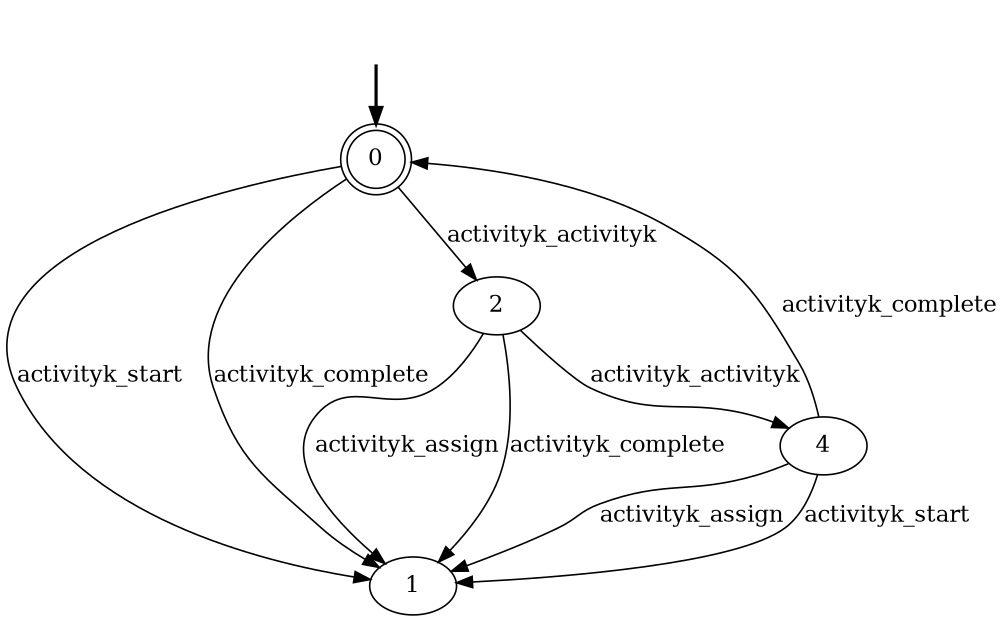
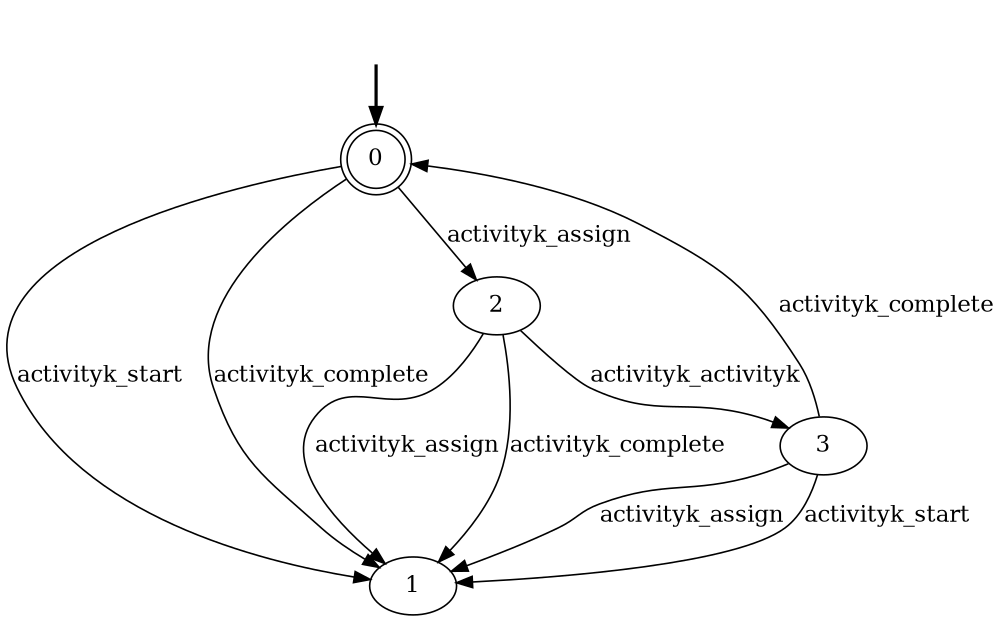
edge "0" -> "2": label "activityk_activityk" -> "activityk_assign"
node "4": label "4" -> "3"
